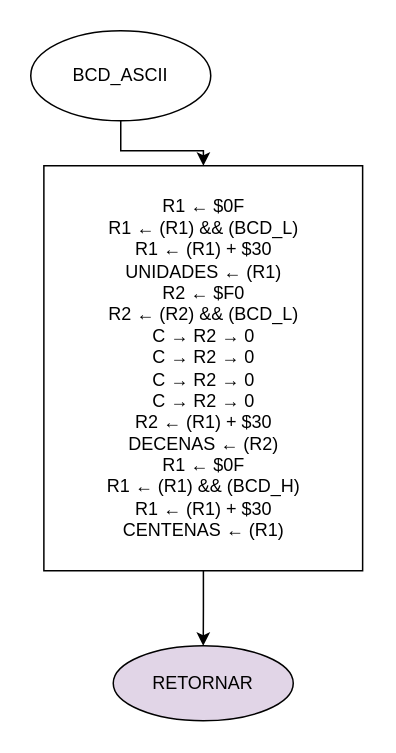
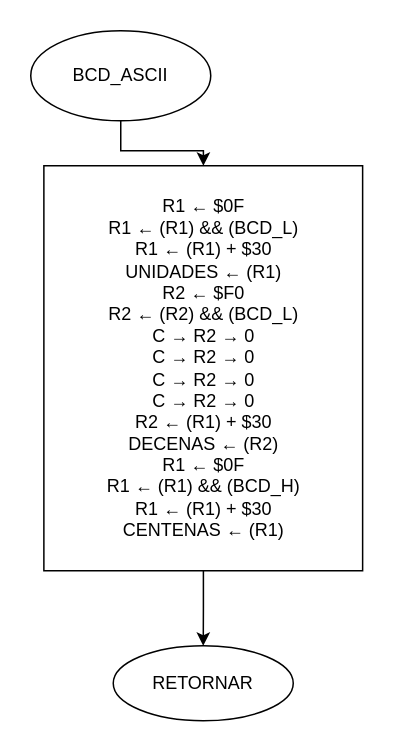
node "RETORNAR": fillcolor #e1d5e7 -> #ffffff
